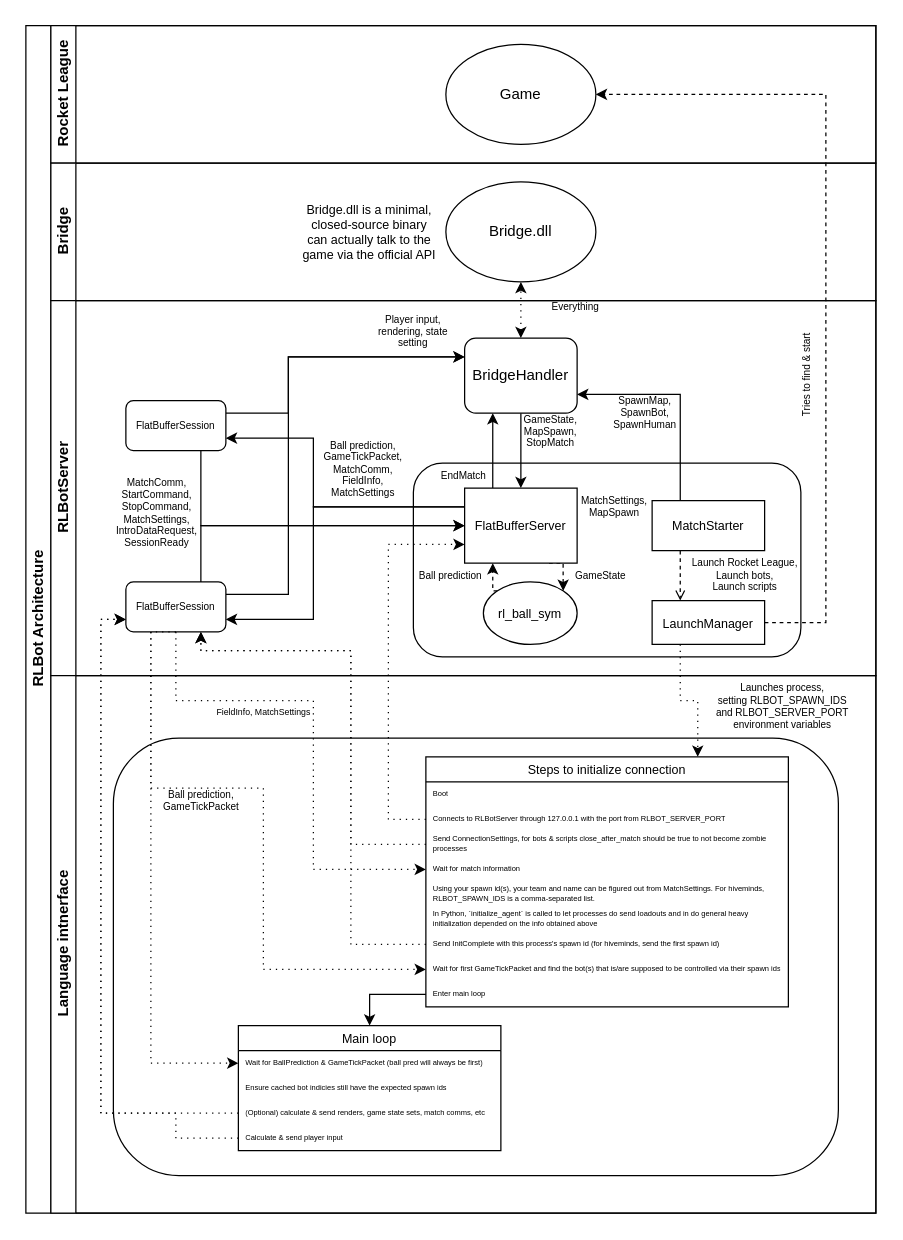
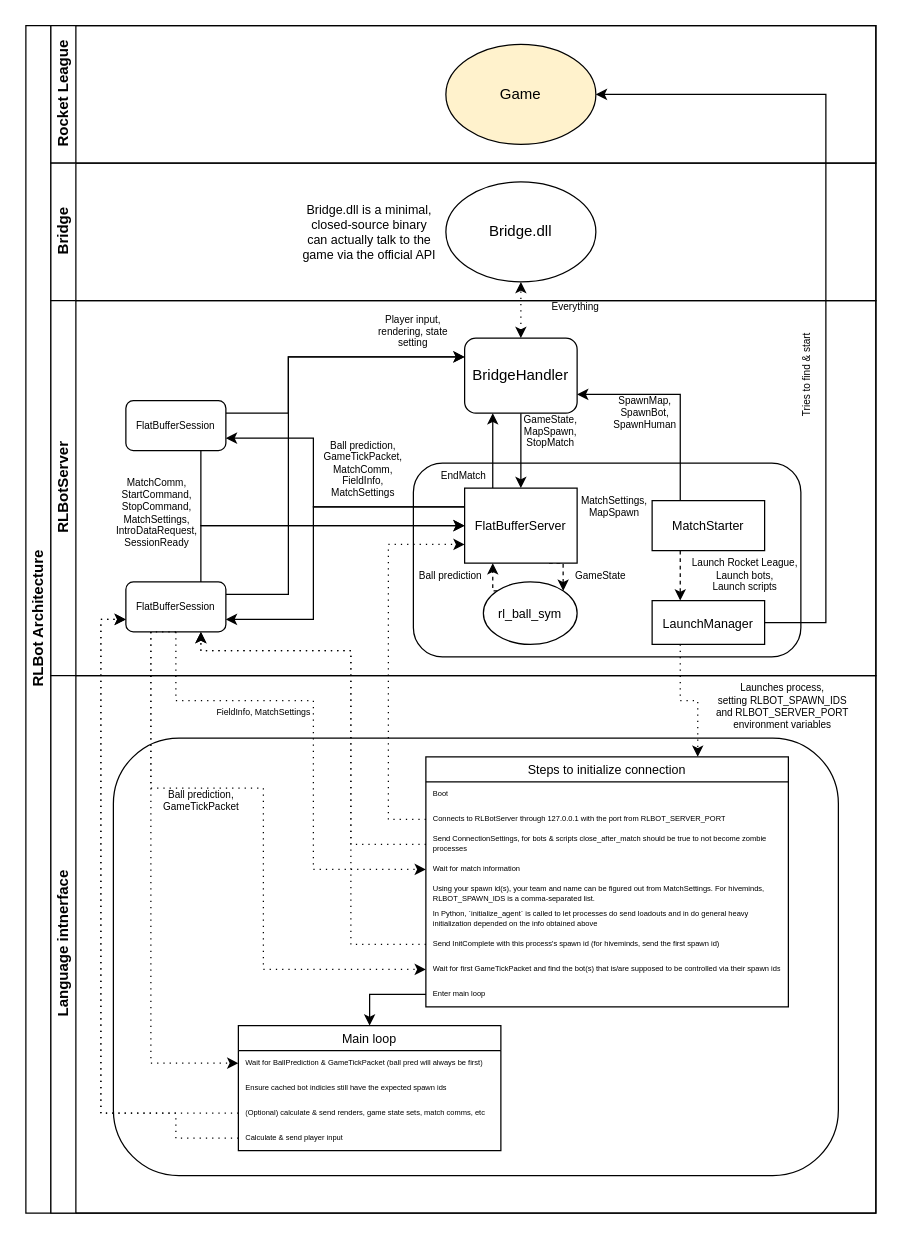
node "Game": fillcolor #ffffff -> #fff2cc
edge "LaunchManager" -> "Game": style dashed -> solid
edge "MatchStarter" -> "LaunchManager": arrowhead open -> classic
